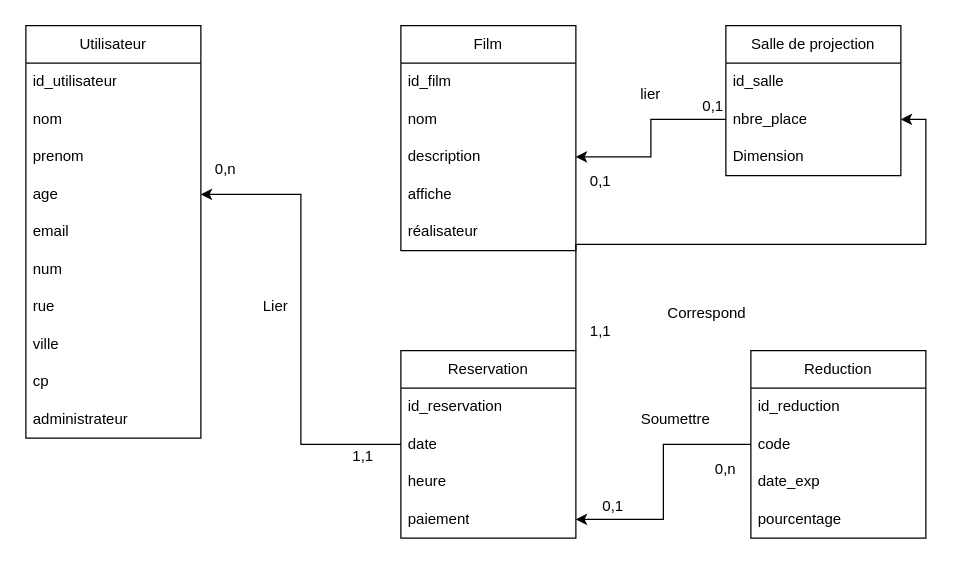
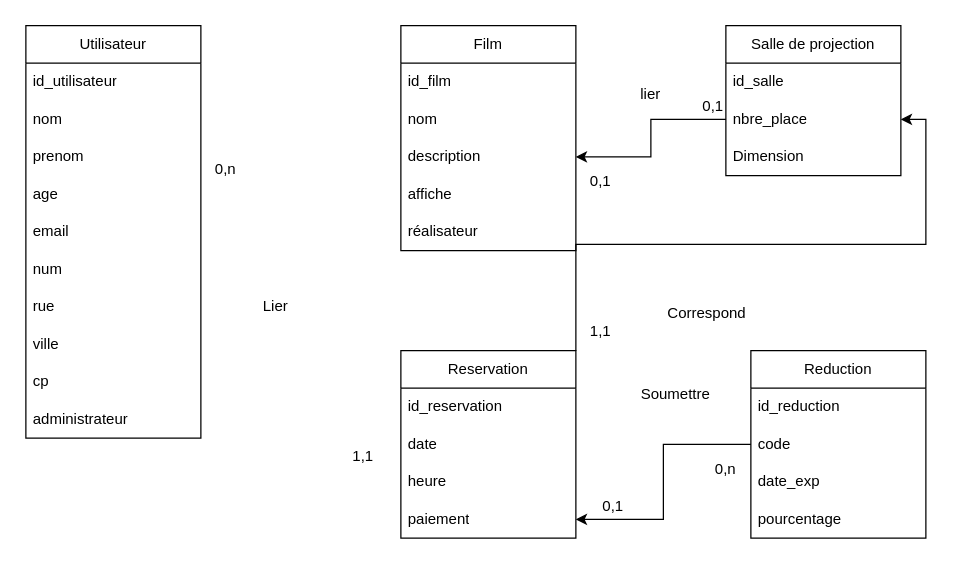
edge "date" -> "age": removed
node "Soumettre": moved (676, 419) -> (676, 394)
